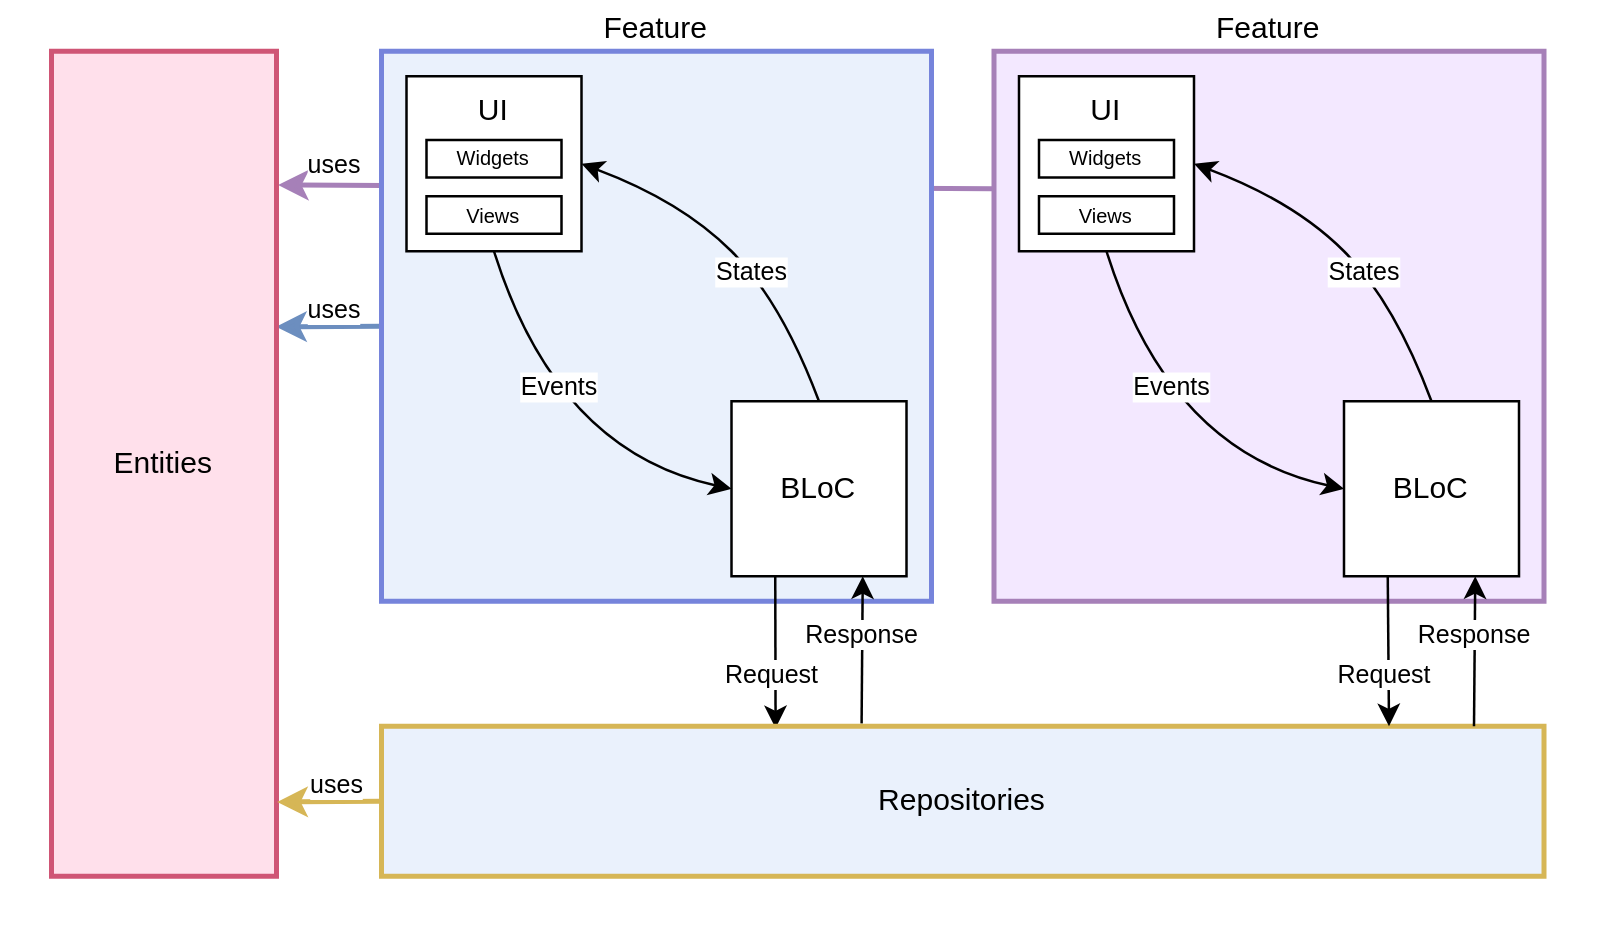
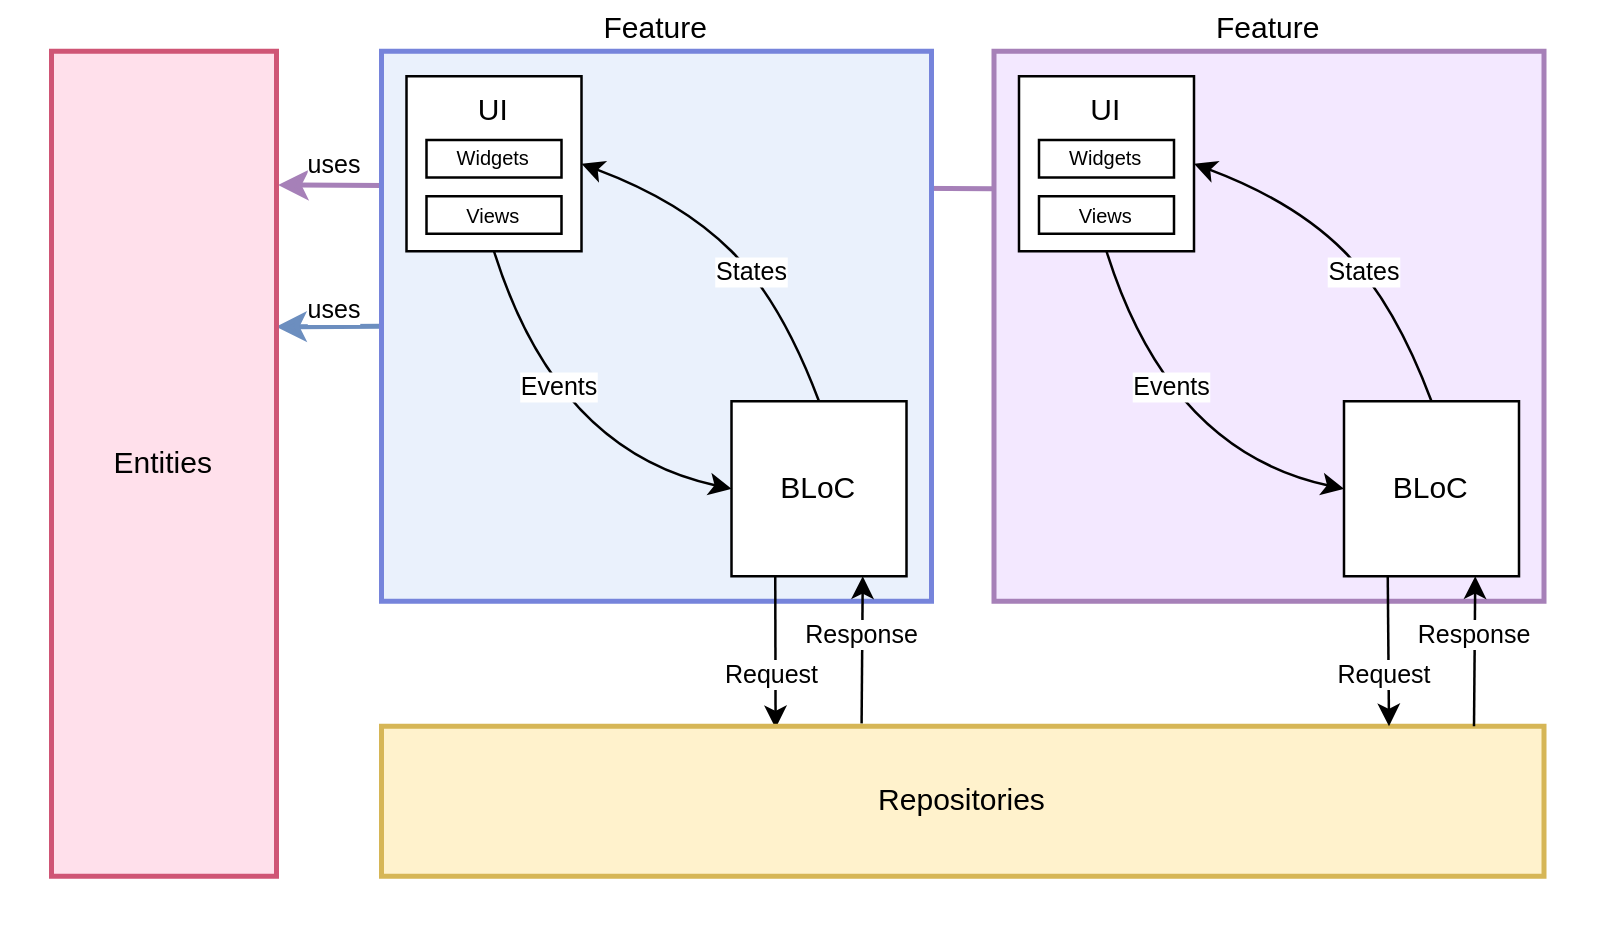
node "Repositories": fillcolor #eaf1fc -> #fff2cc
edge "Repositories" -> "Entities": removed, label "uses"
